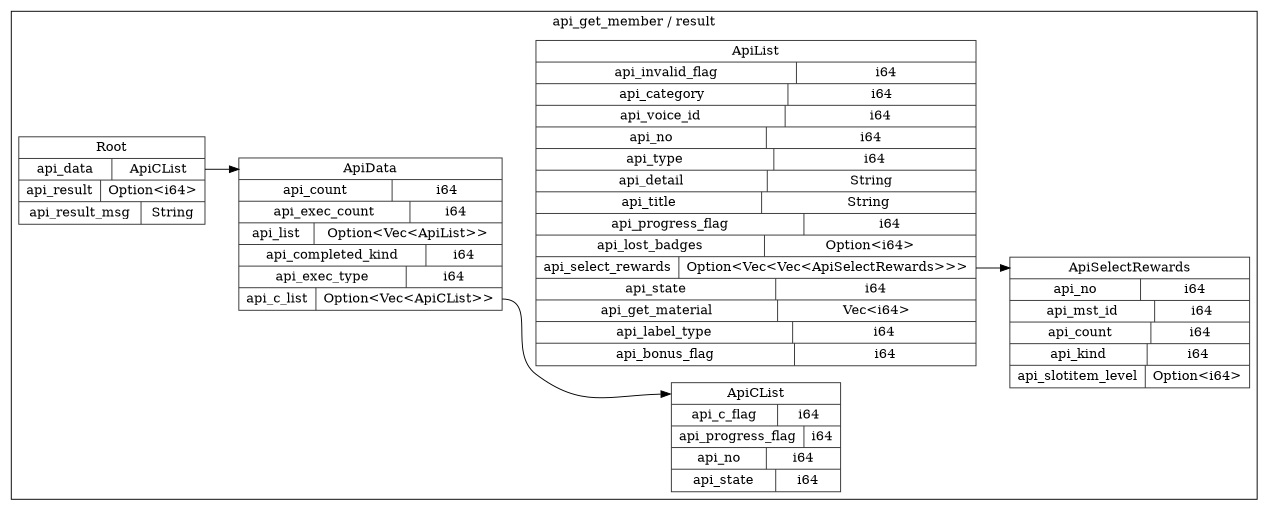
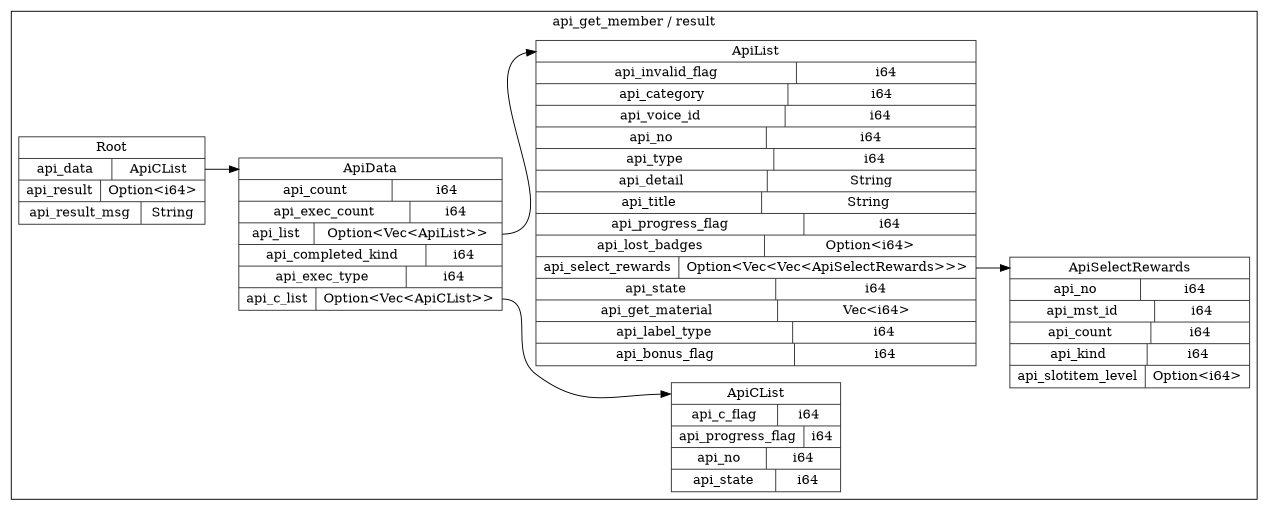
edge "ApiData" -> "ApiList": added
